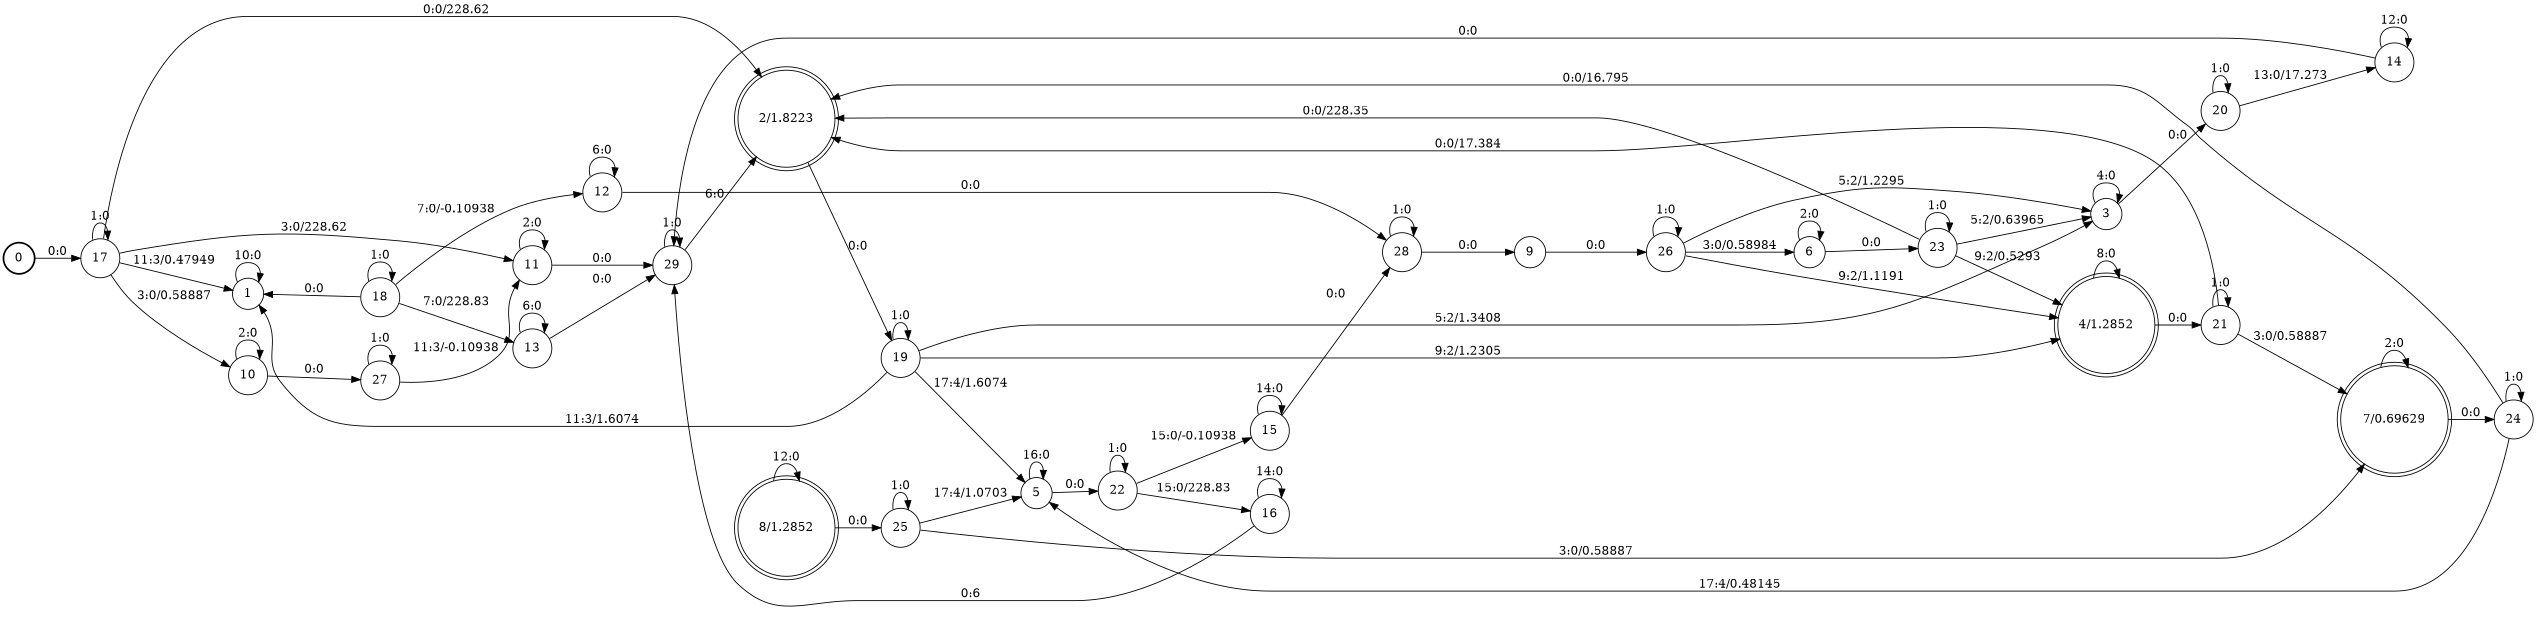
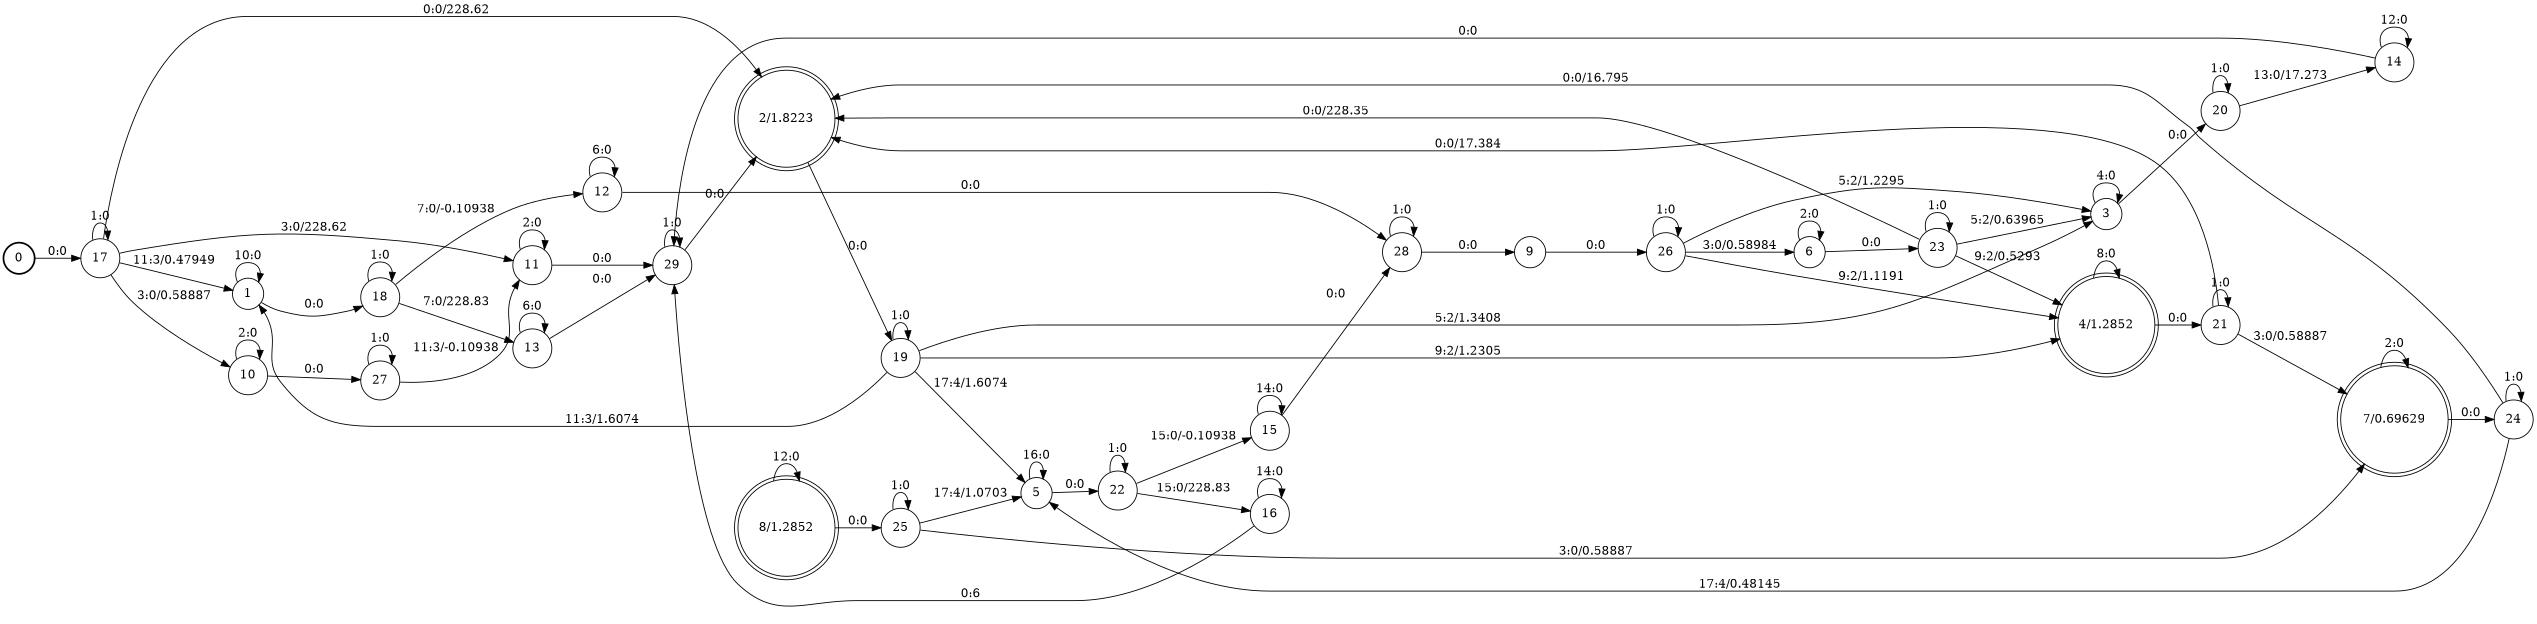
edge "29" -> "2/1.8223": label "6:0" -> "0:0"
edge "18" -> "1": reversed
